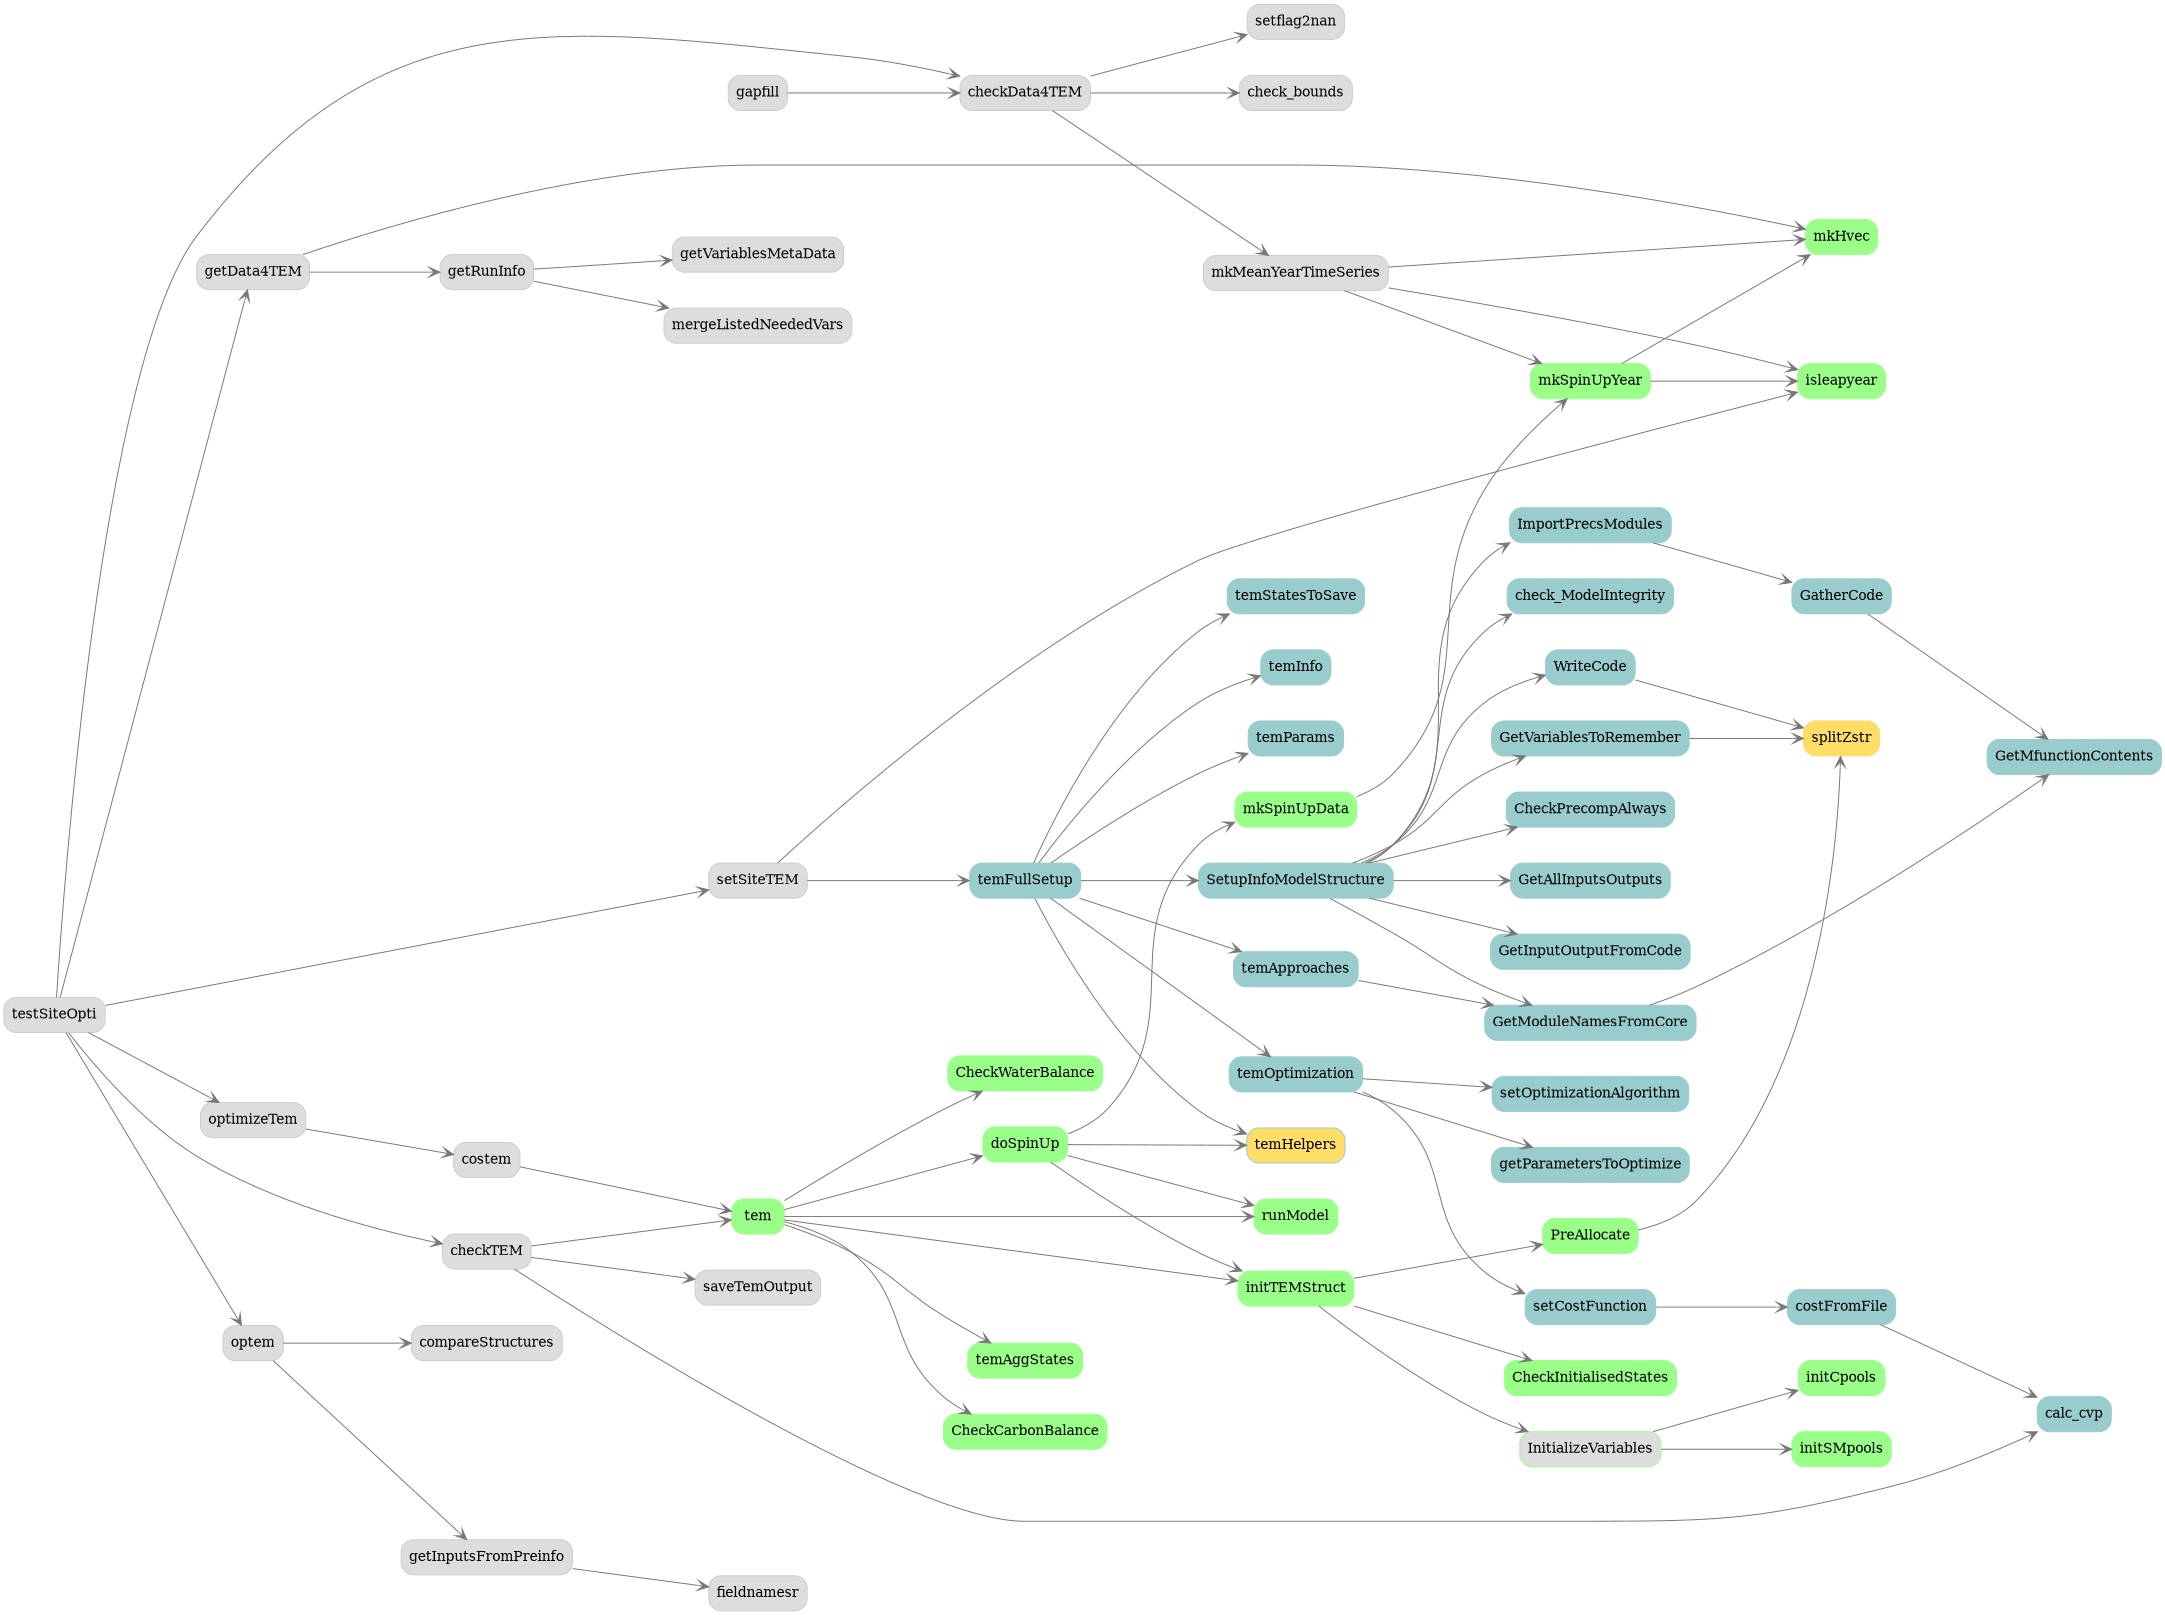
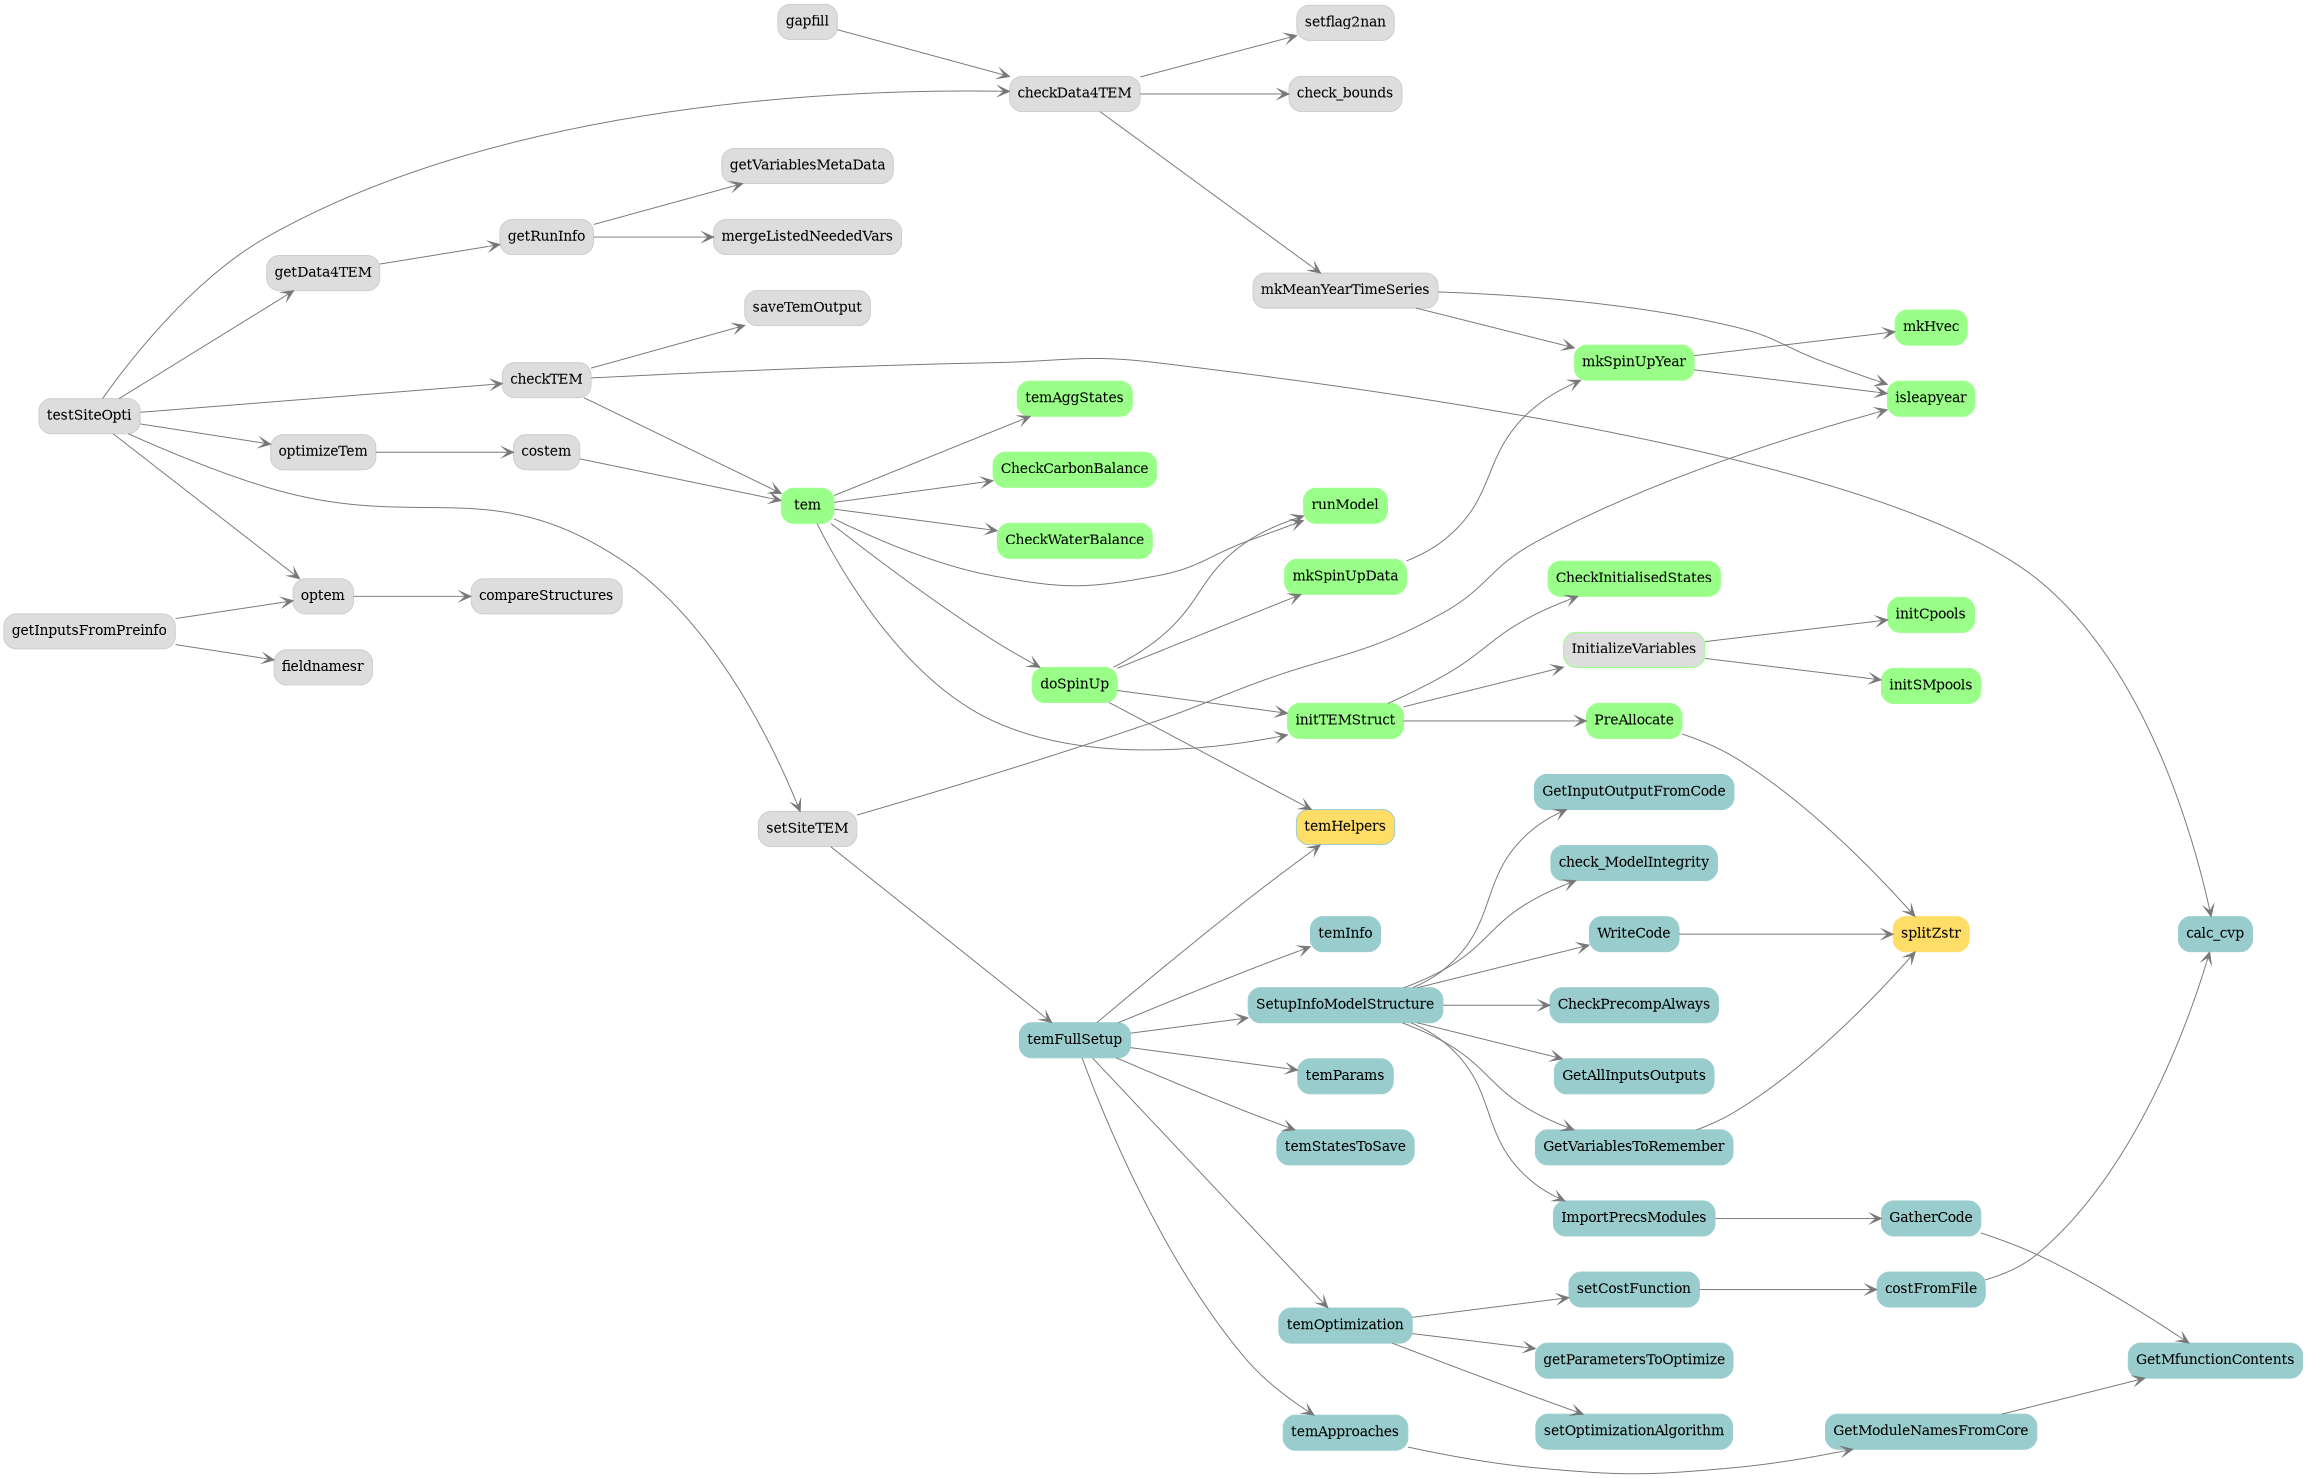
edge "getData4TEM" -> "mkHvec": removed
edge "mkMeanYearTimeSeries" -> "mkHvec": removed
edge "SetupInfoModelStructure" -> "GetModuleNamesFromCore": removed
edge "optem" -> "getInputsFromPreinfo": reversed
